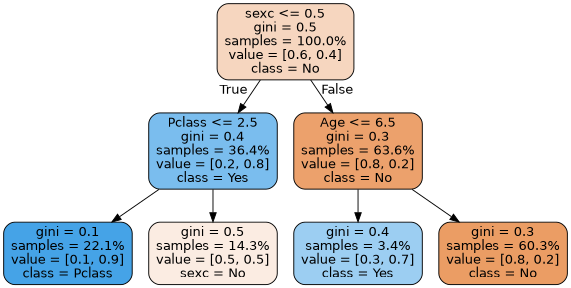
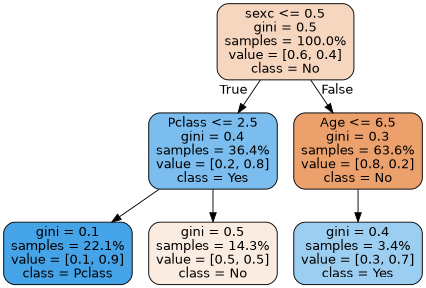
node "gini = 0.5 samples = 14.3% value = [0.5, 0.5] sexc = No": label "gini = 0.5 samples = 14.3% value = [0.5, 0.5] sexc = No" -> "gini = 0.5 samples = 14.3% value = [0.5, 0.5] class = No"
node "gini = 0.3 samples = 60.3% value = [0.8, 0.2] class = No": removed
